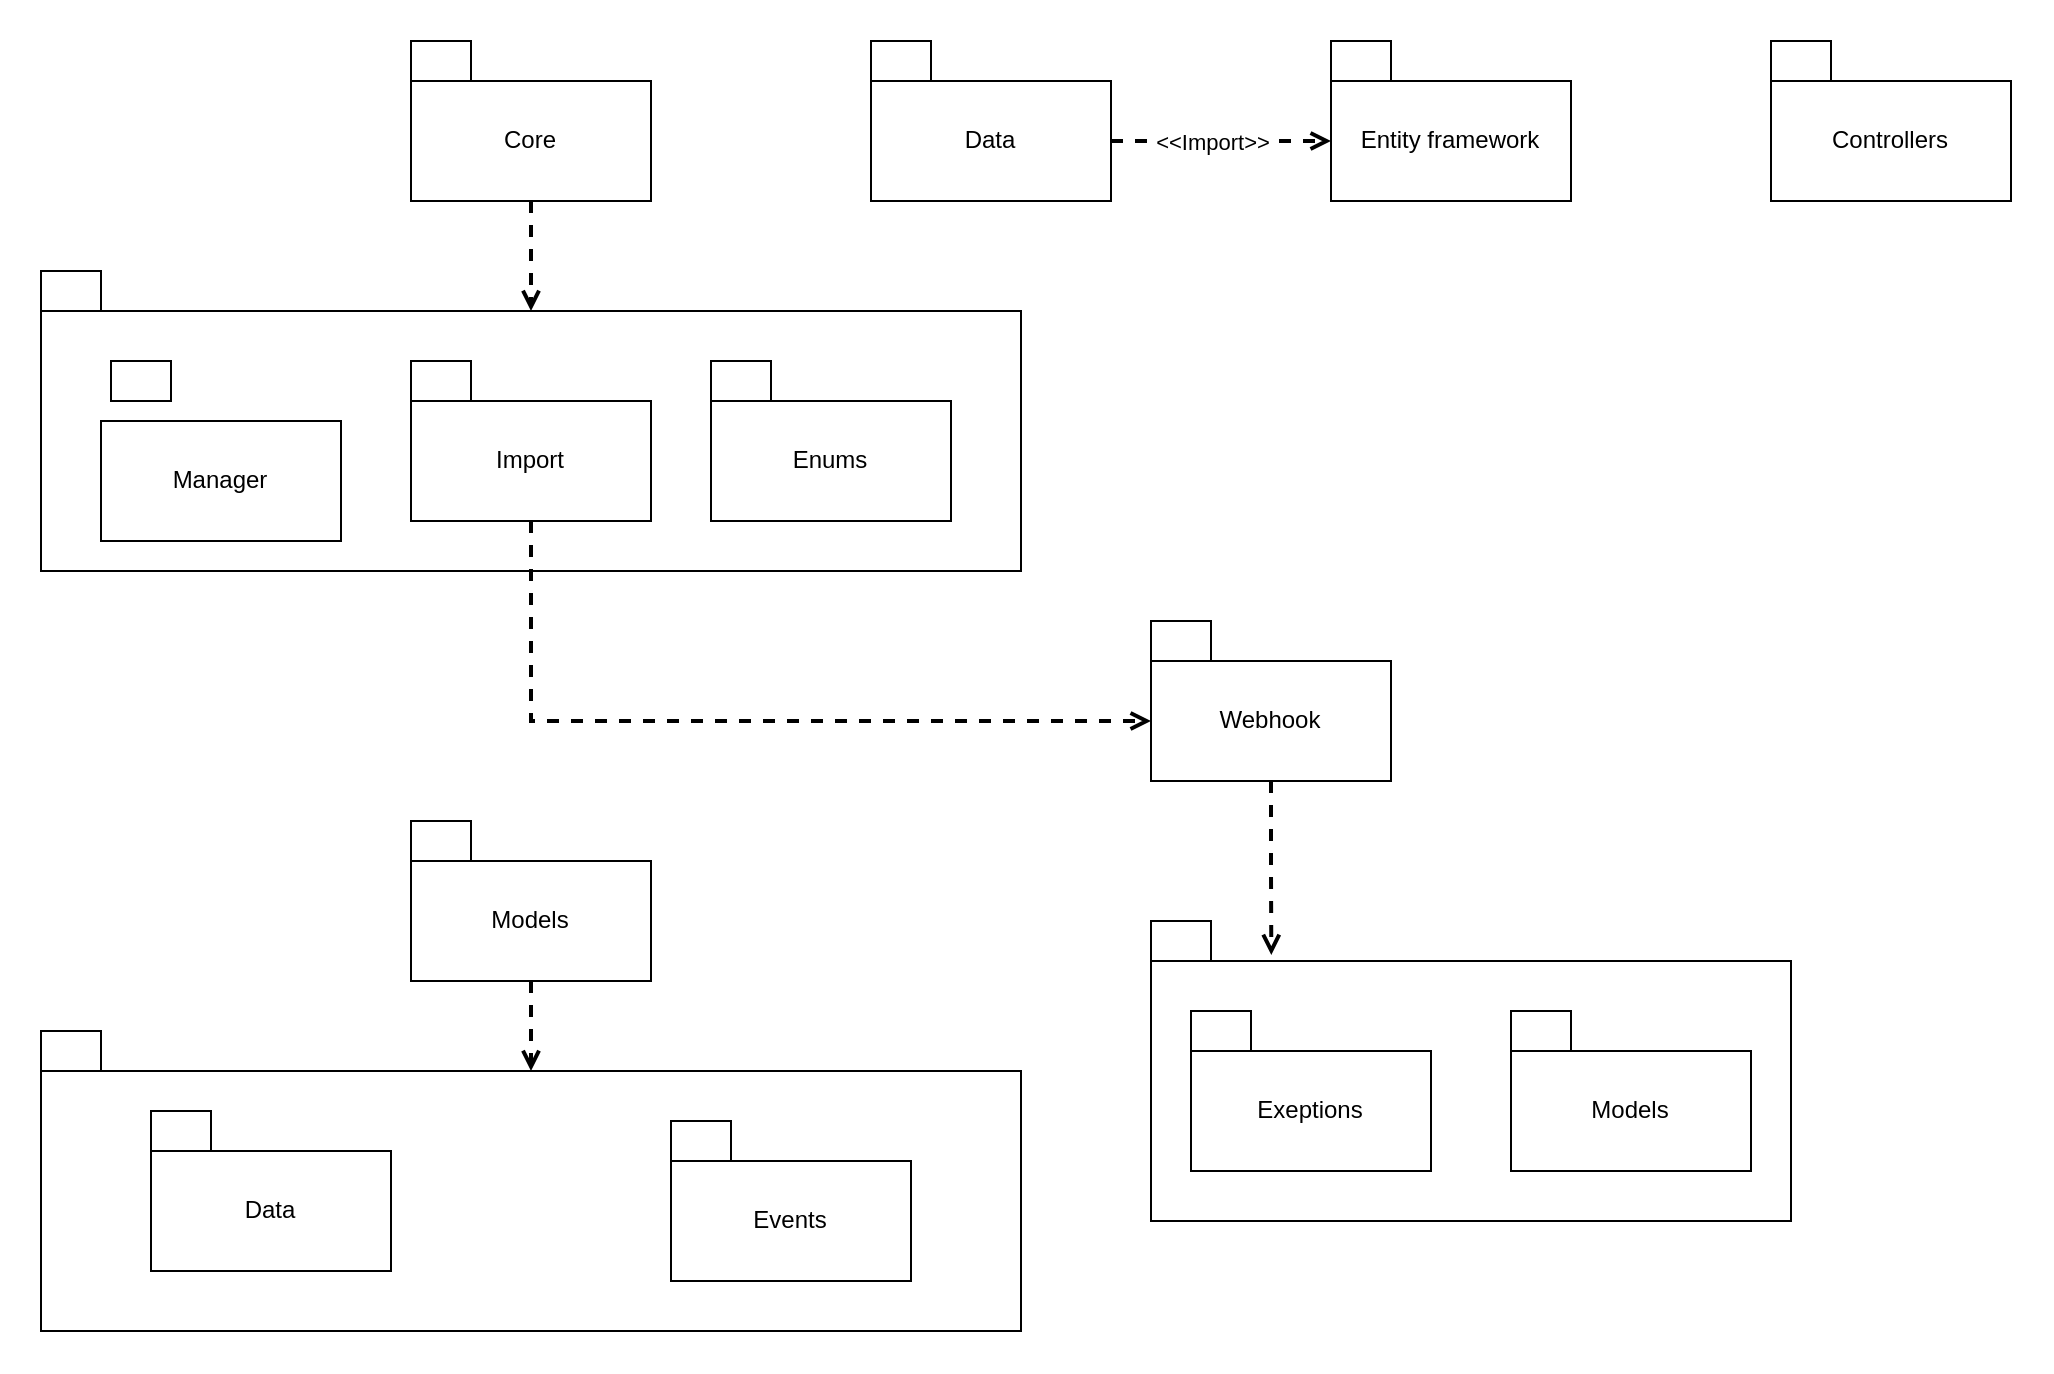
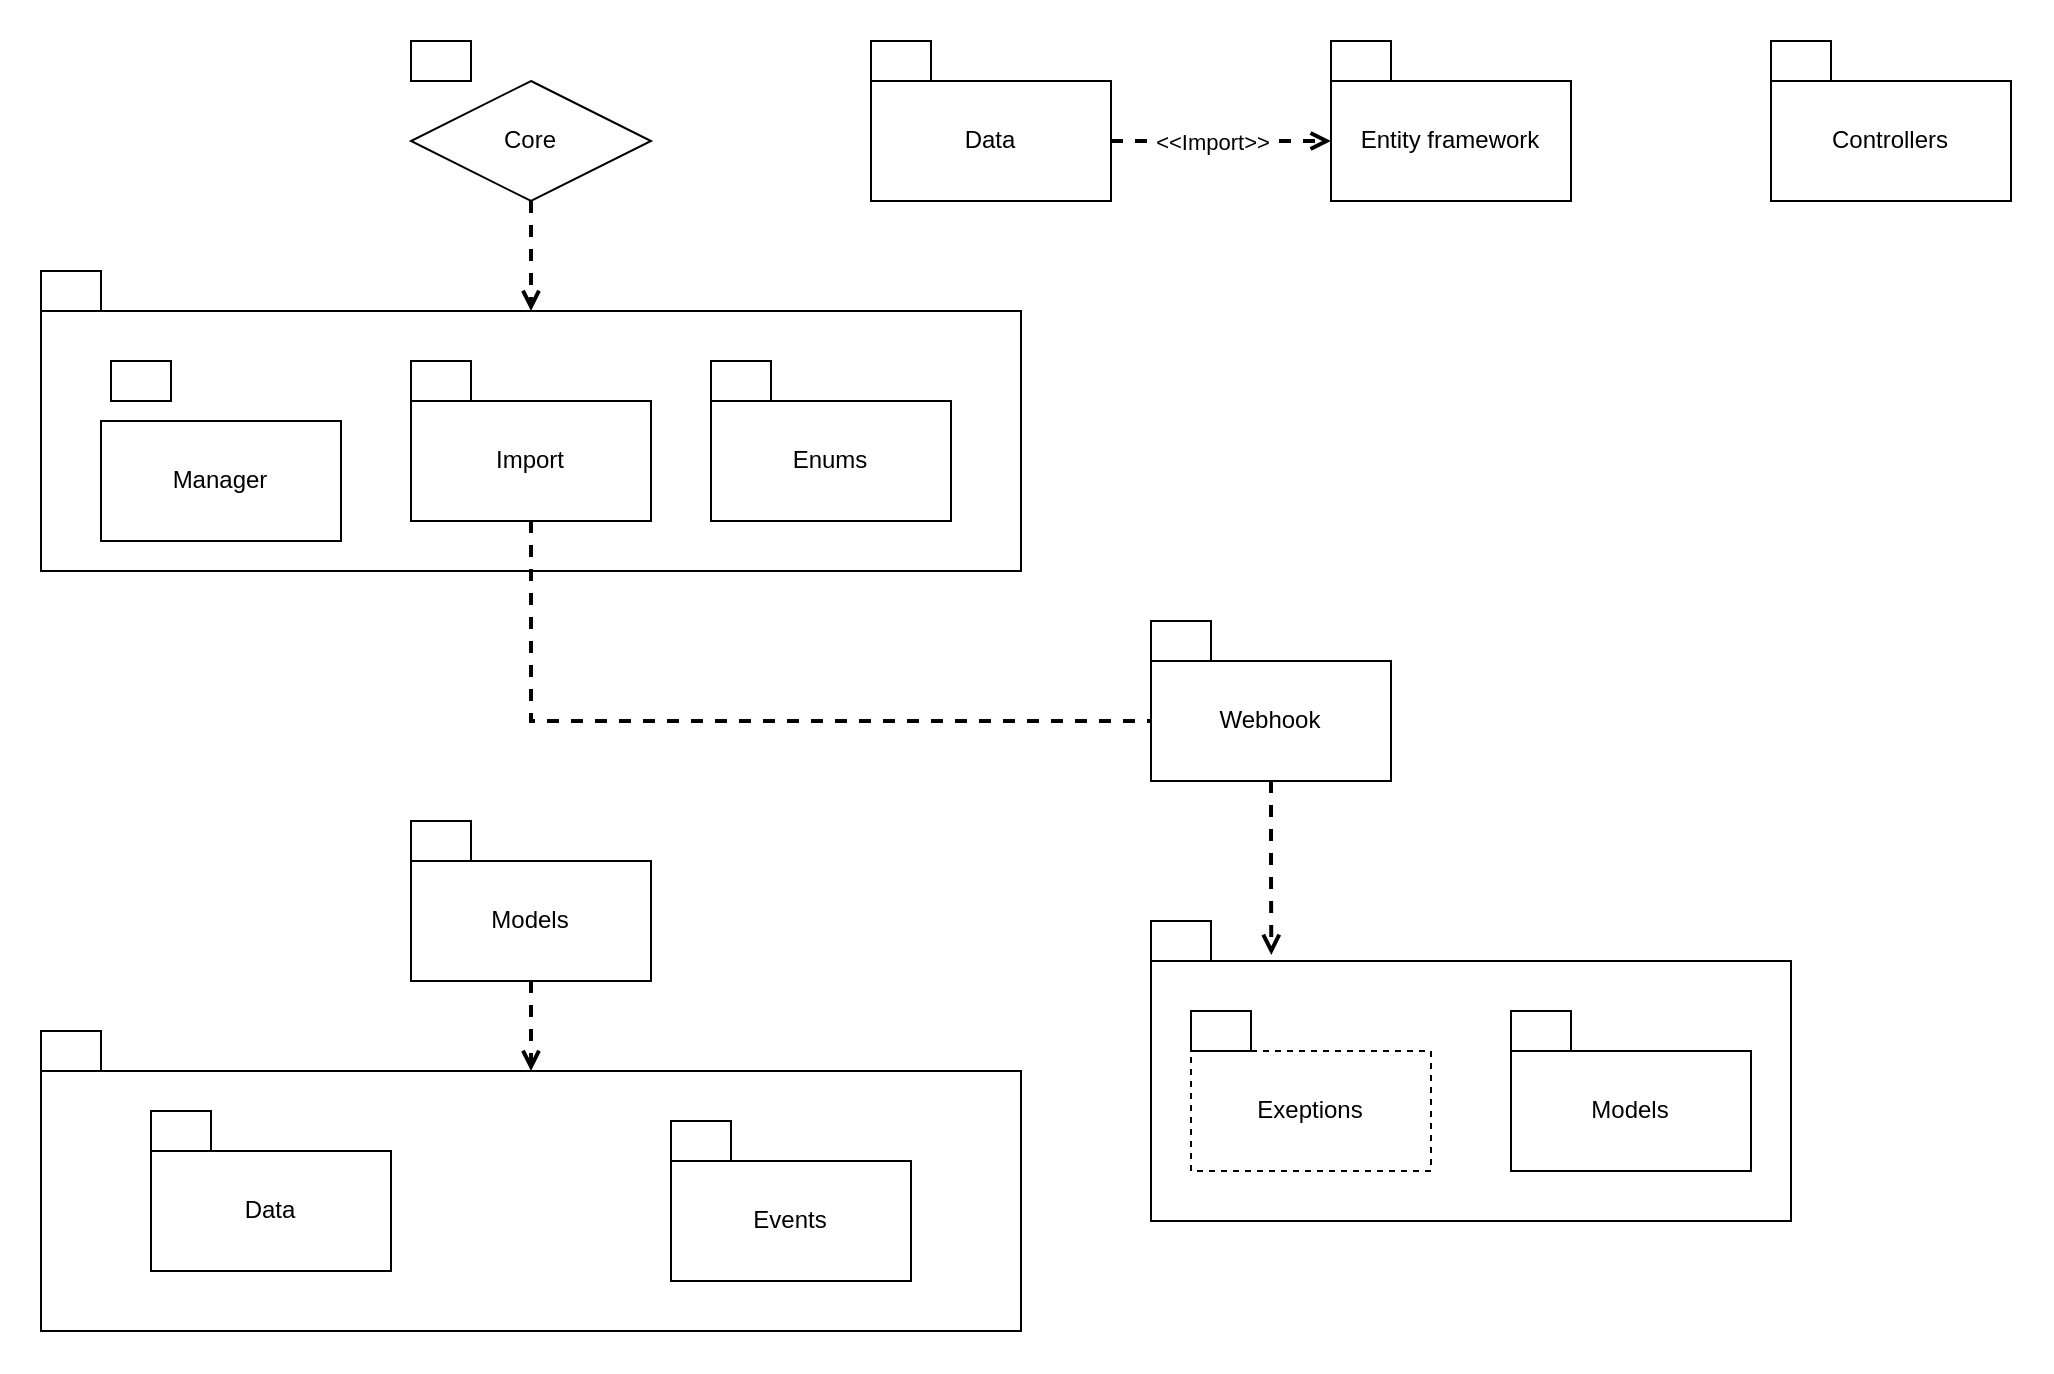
node "Core": shape rectangle -> diamond
edge "Import" -> "Webhook": arrowhead open -> none
node "Exeptions": style solid -> dashed
